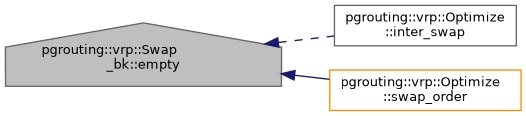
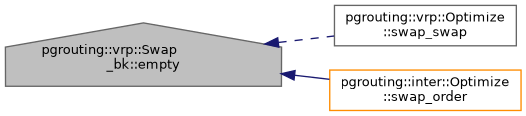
node "pgrouting::vrp::Optimize ::inter_swap": label "pgrouting::vrp::Optimize ::inter_swap" -> "pgrouting::vrp::Optimize ::swap_swap"
node "pgrouting::vrp::Optimize ::swap_order": label "pgrouting::vrp::Optimize ::swap_order" -> "pgrouting::inter::Optimize ::swap_order"
